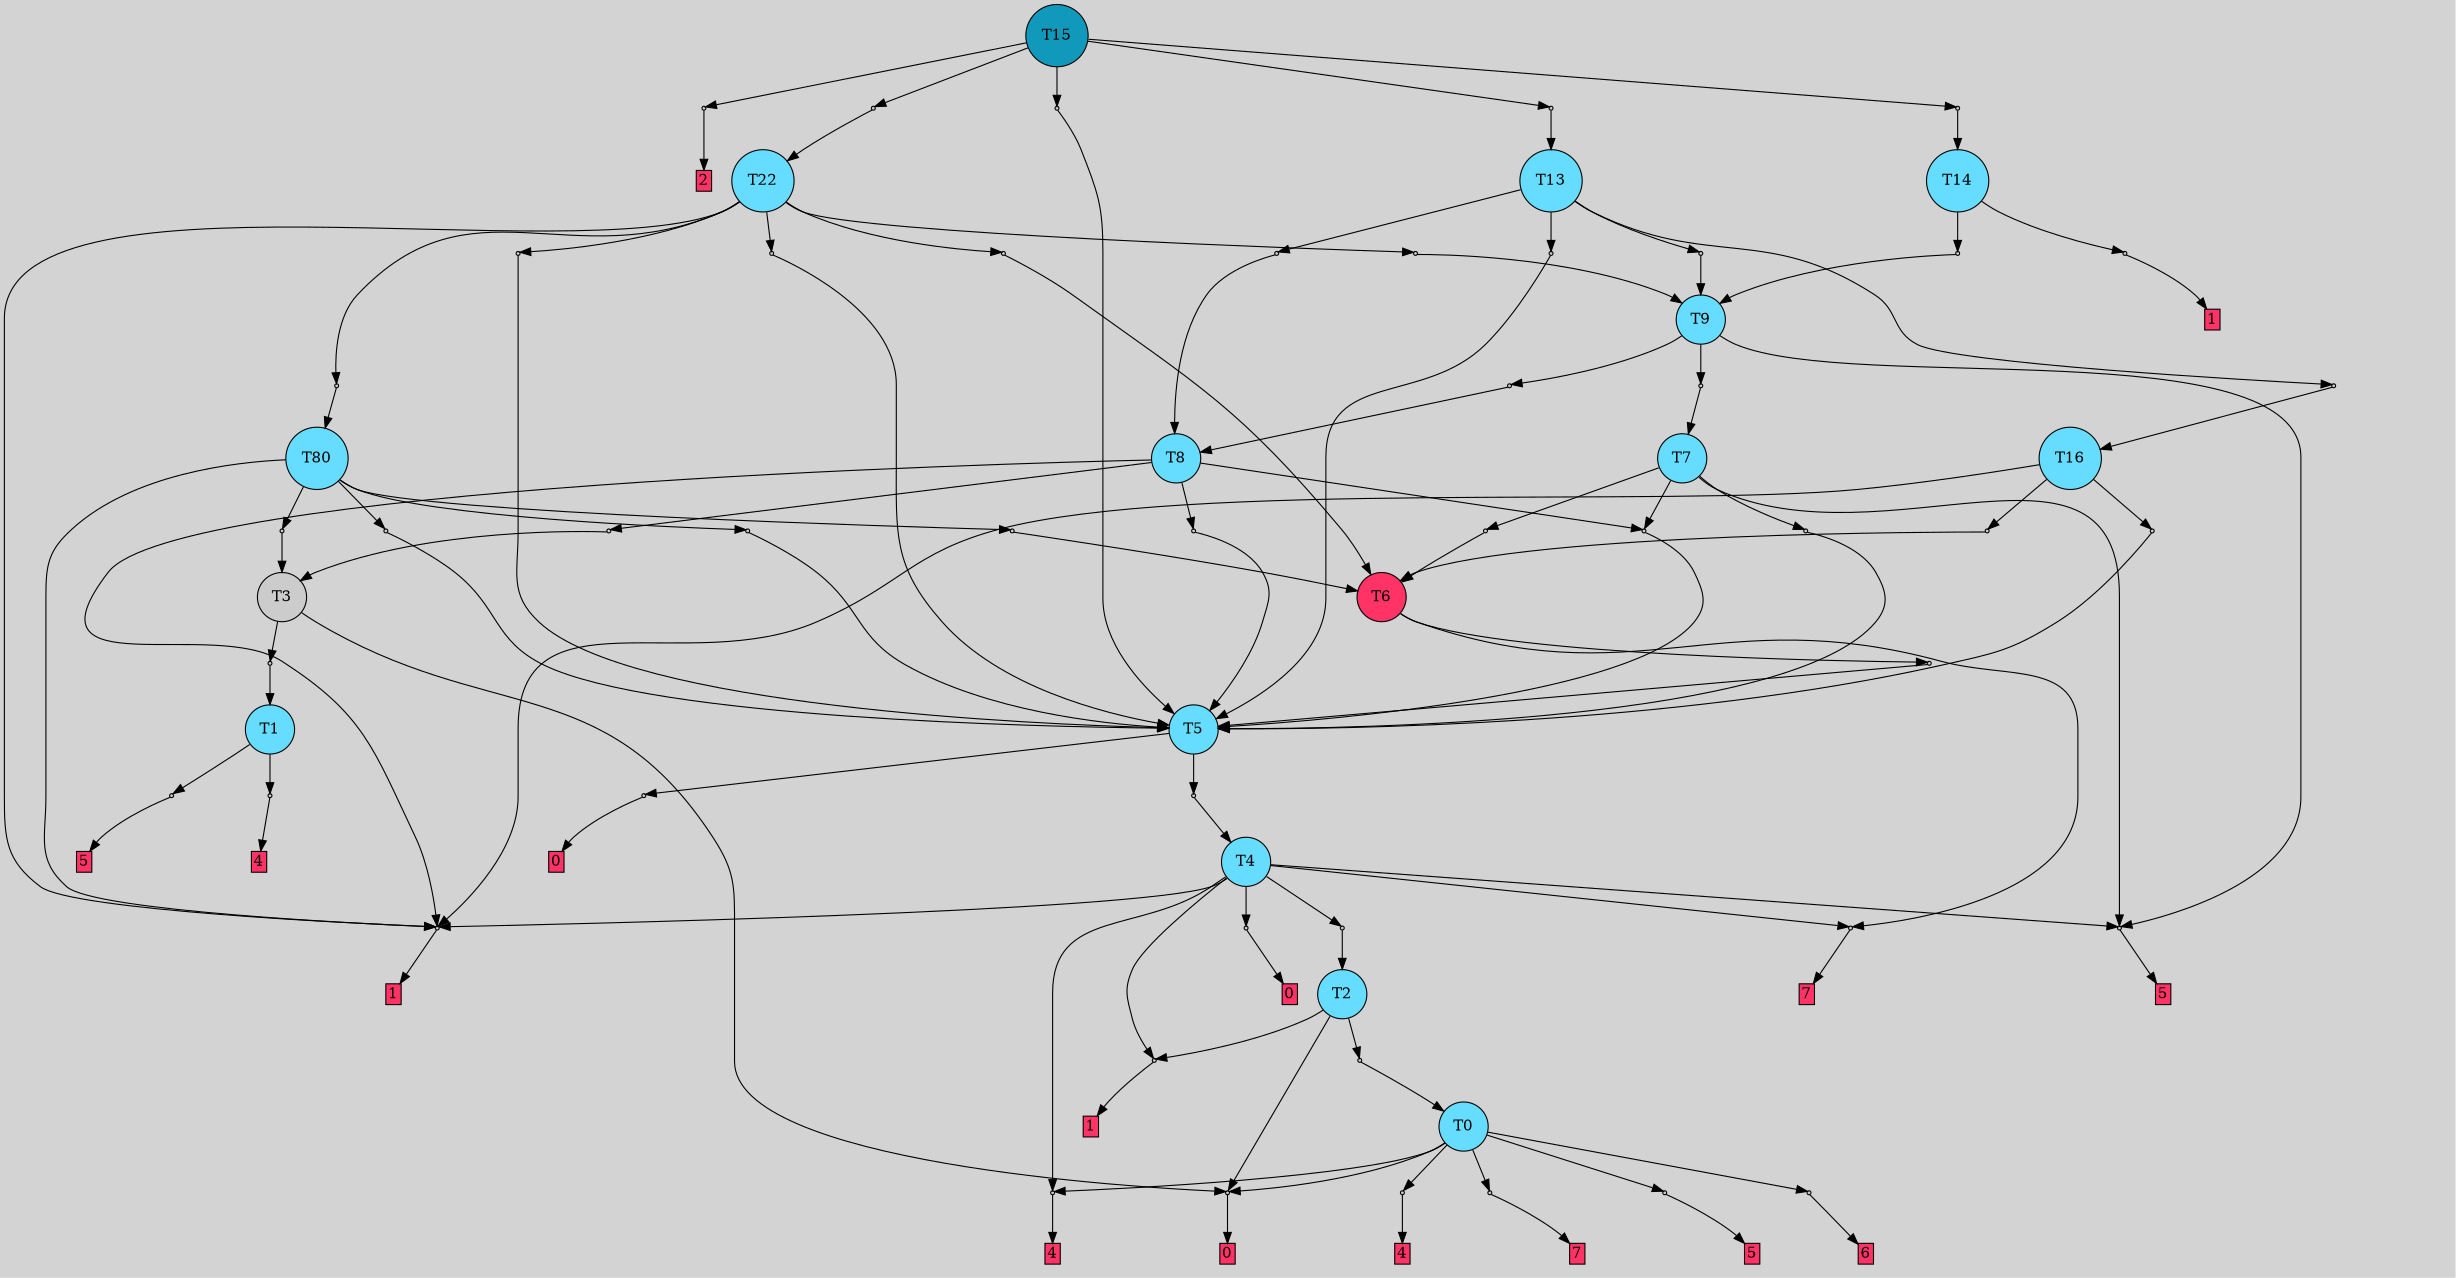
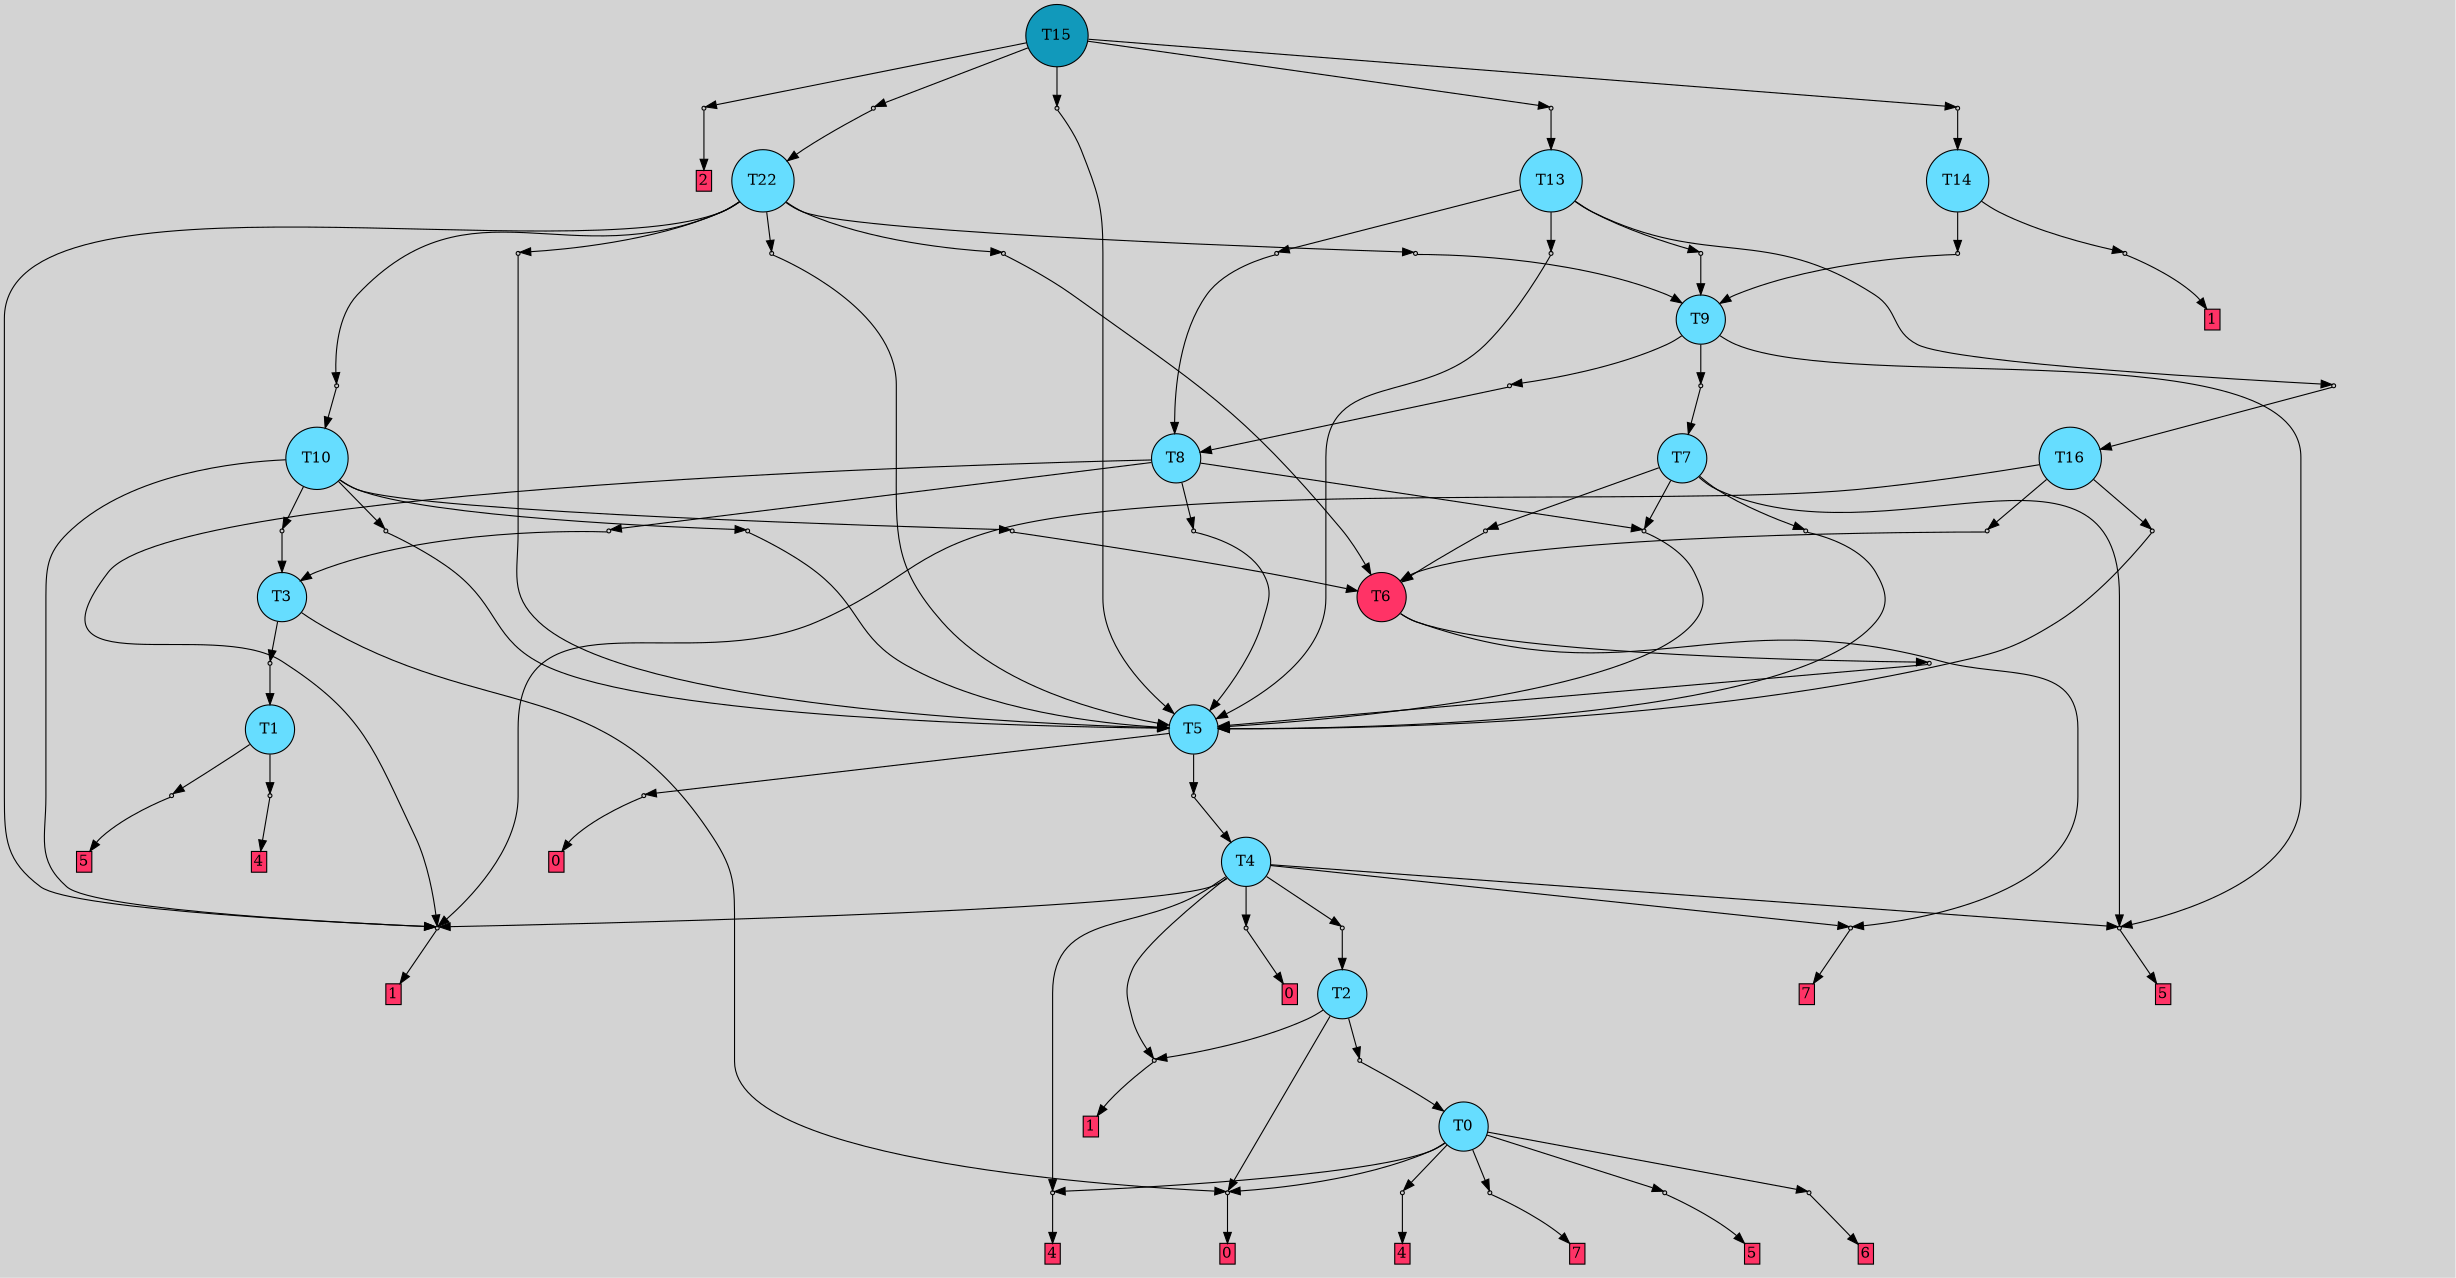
node "T80": label "T80" -> "T10"
node "T3": fillcolor #cccccc -> #66ddff
